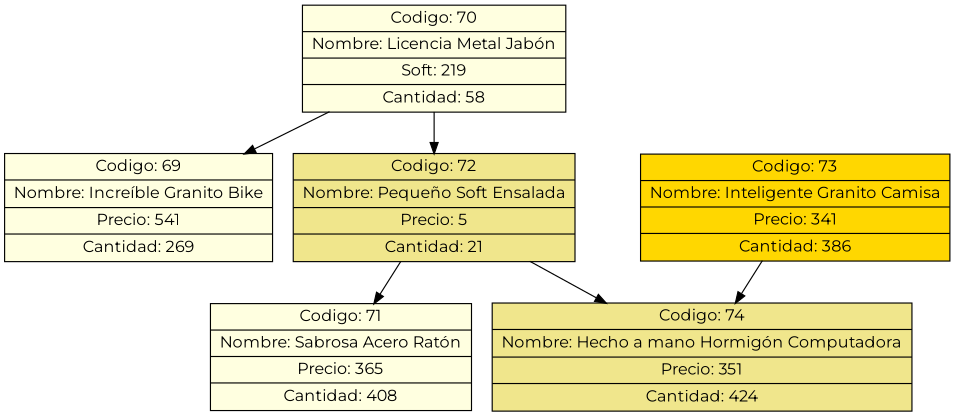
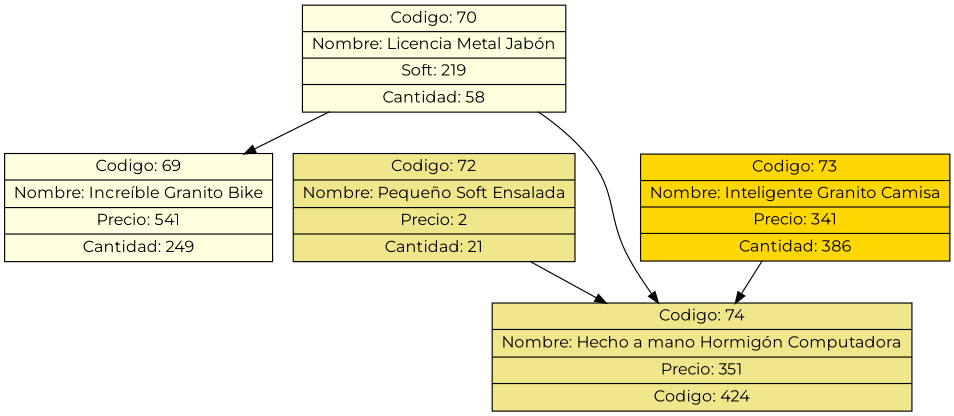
edge "Codigo: 70" -> "Codigo: 72": now "Codigo: 70" -> "Codigo: 74"
node "Codigo: 72": text "Precio: 5" -> "Precio: 2"
node "Codigo: 69": text "Cantidad: 269" -> "Cantidad: 249"
node "Codigo: 71": removed
node "Codigo: 74": text "Cantidad: 424" -> "Codigo: 424"
